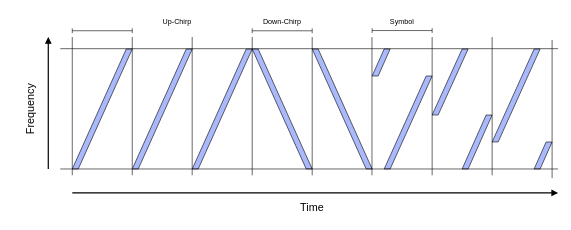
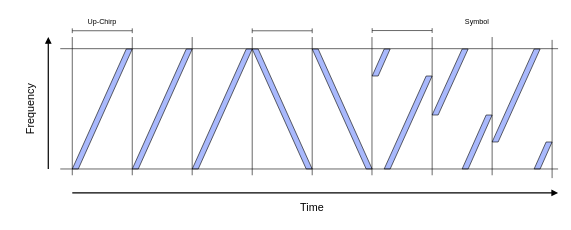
node "Symbol": moved (402, 21) -> (477, 21)
node "Up-Chirp": moved (177, 22) -> (102, 22)
node "Down-Chirp": removed
